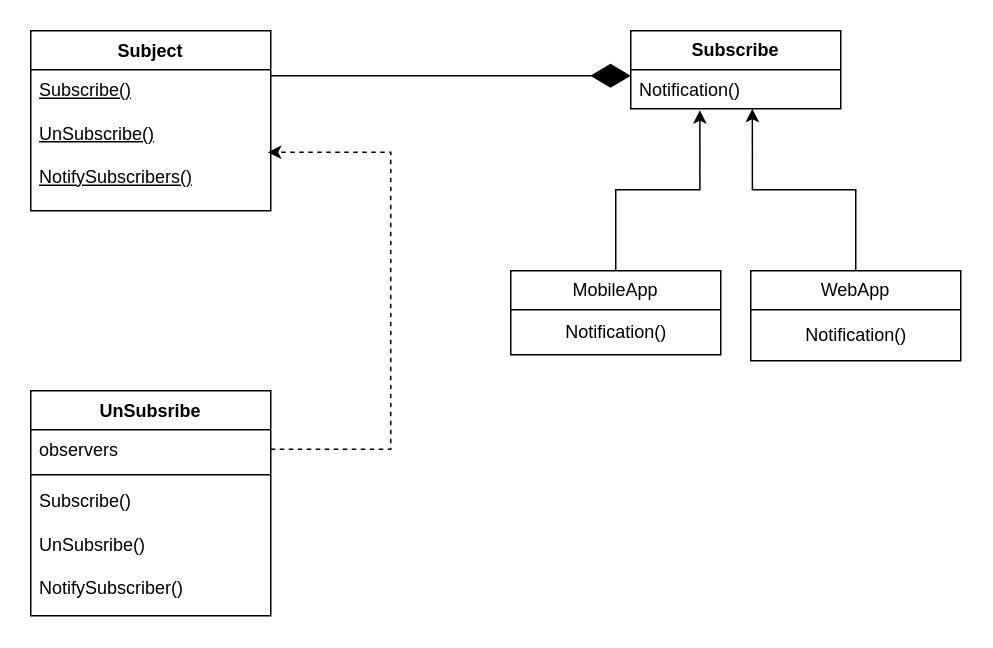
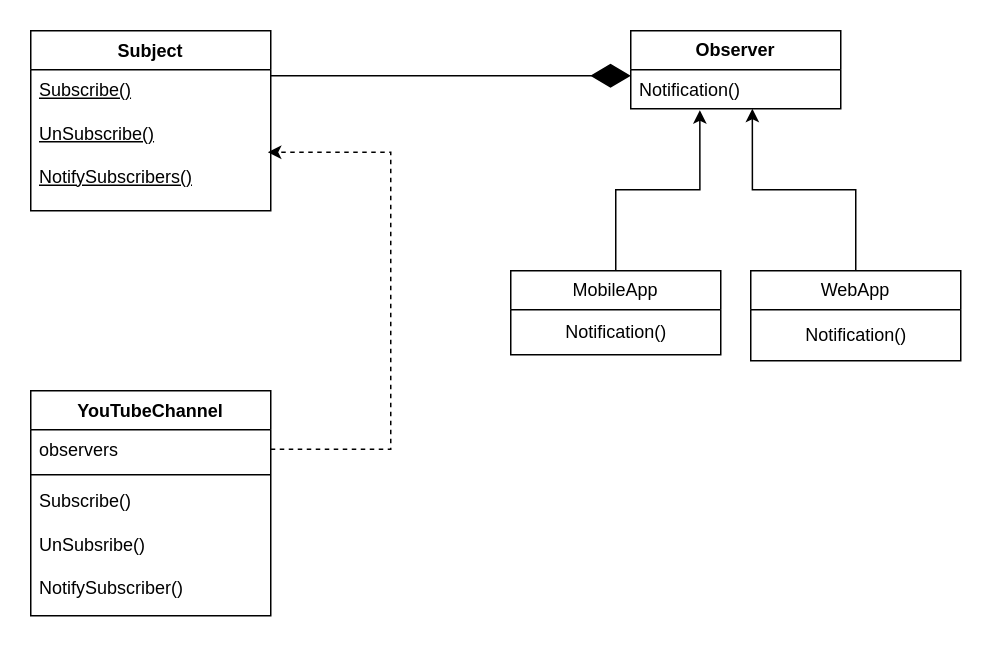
node "Subscribe": label "Subscribe" -> "Observer"
node "UnSubsribe": label "UnSubsribe" -> "YouTubeChannel"
